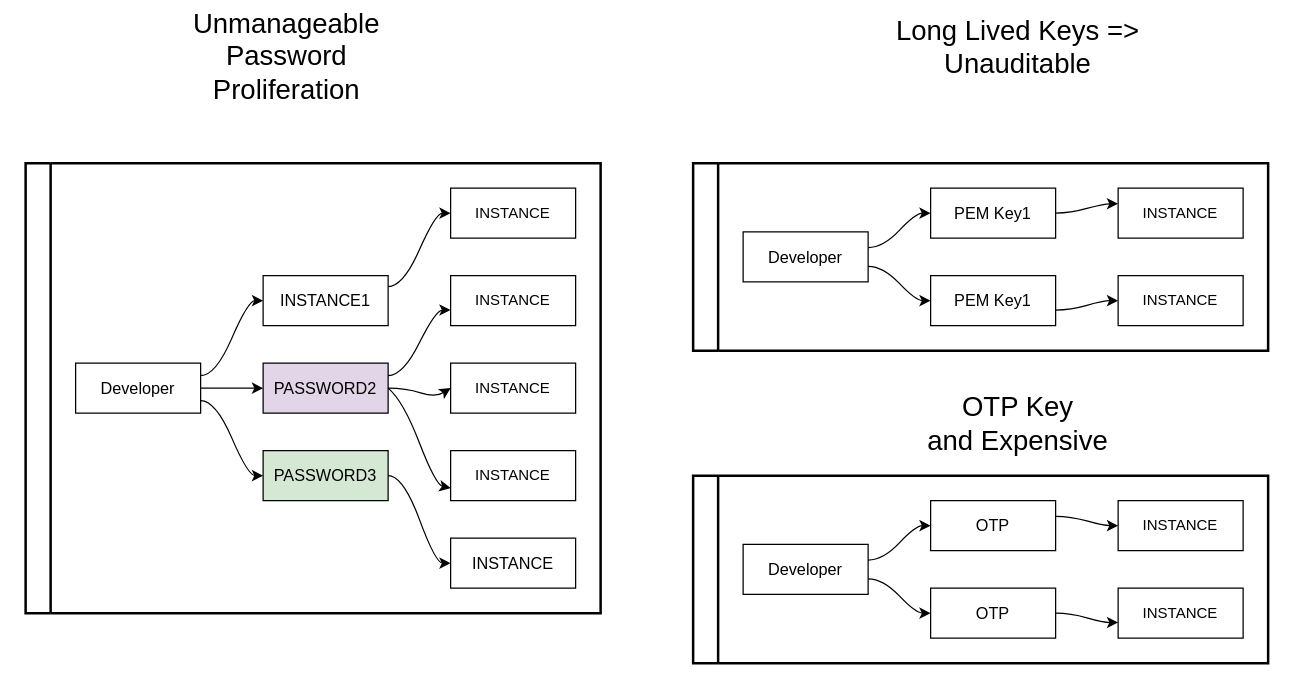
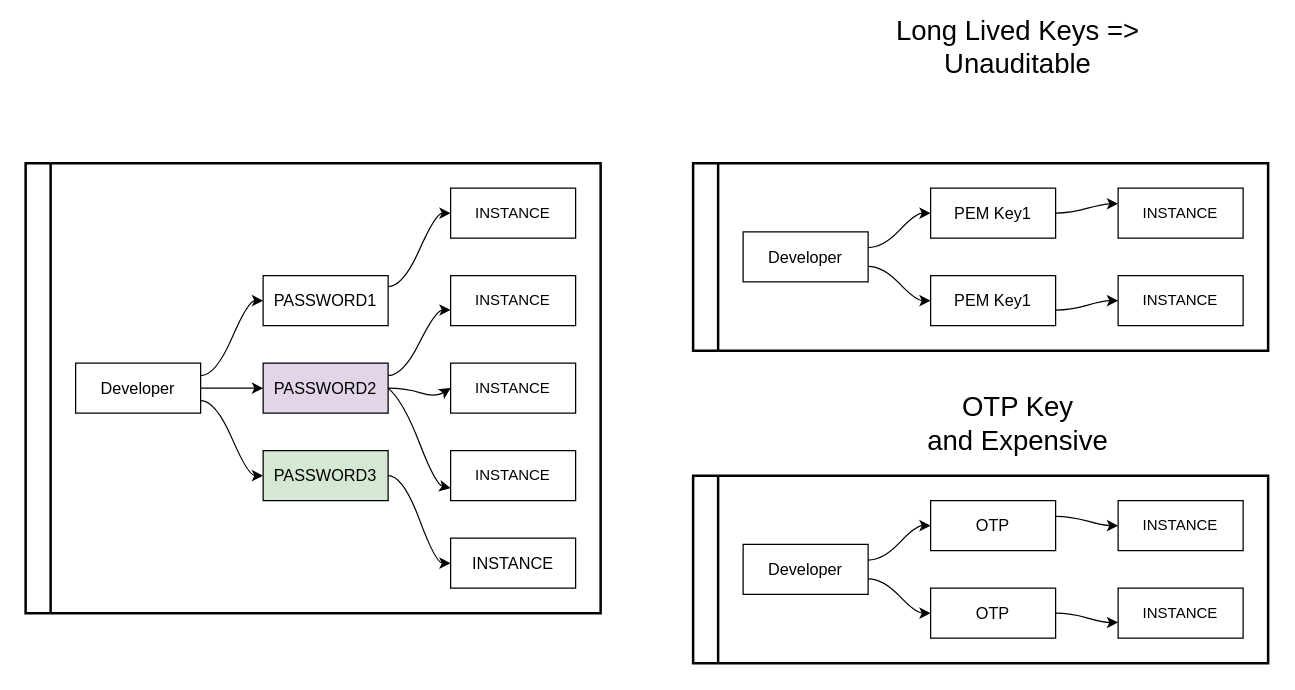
node "Unmanageable Password Proliferation": removed
node "INSTANCE1": label "INSTANCE1" -> "PASSWORD1"
